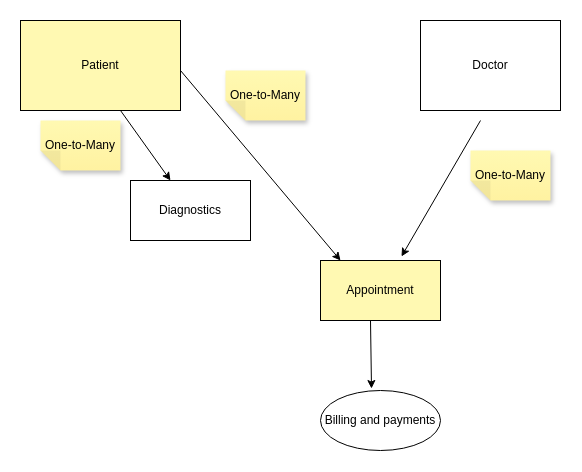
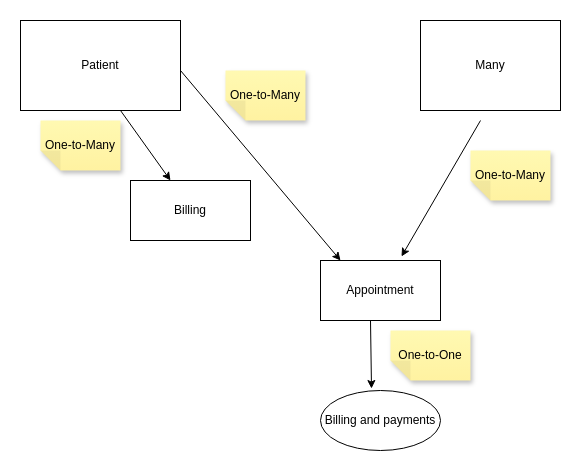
node "Patient": fillcolor #fff9b2 -> #ffffff
node "Doctor": label "Doctor" -> "Many"
node "Diagnostics": label "Diagnostics" -> "Billing"
node "Appointment": fillcolor #fff9b2 -> #ffffff
node "One-to-One": added
